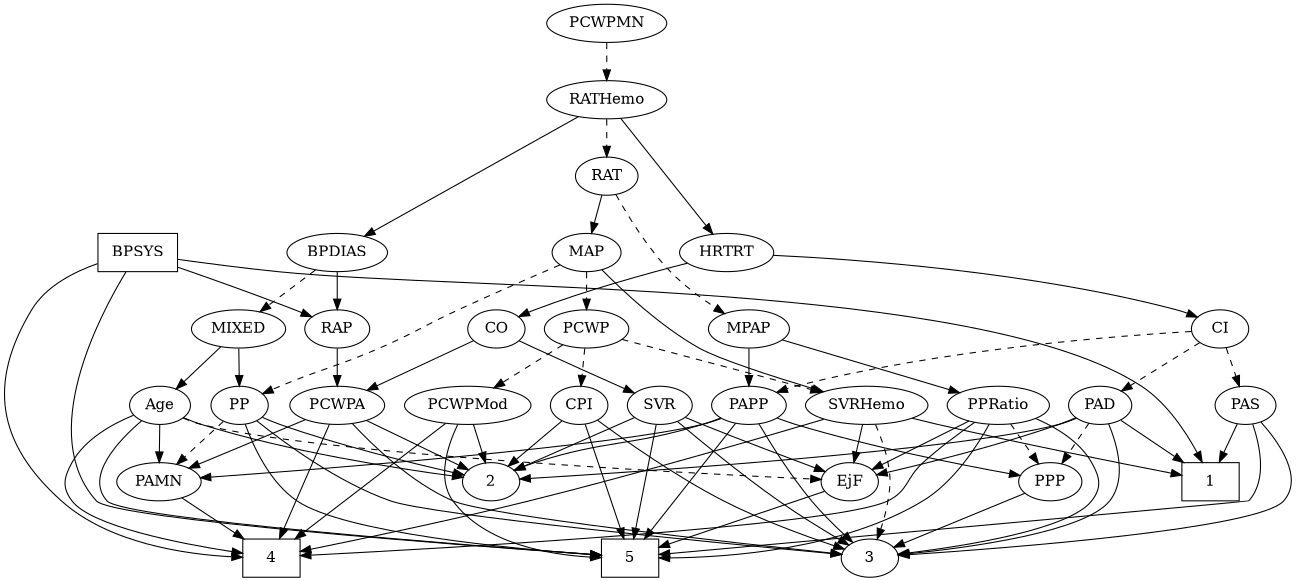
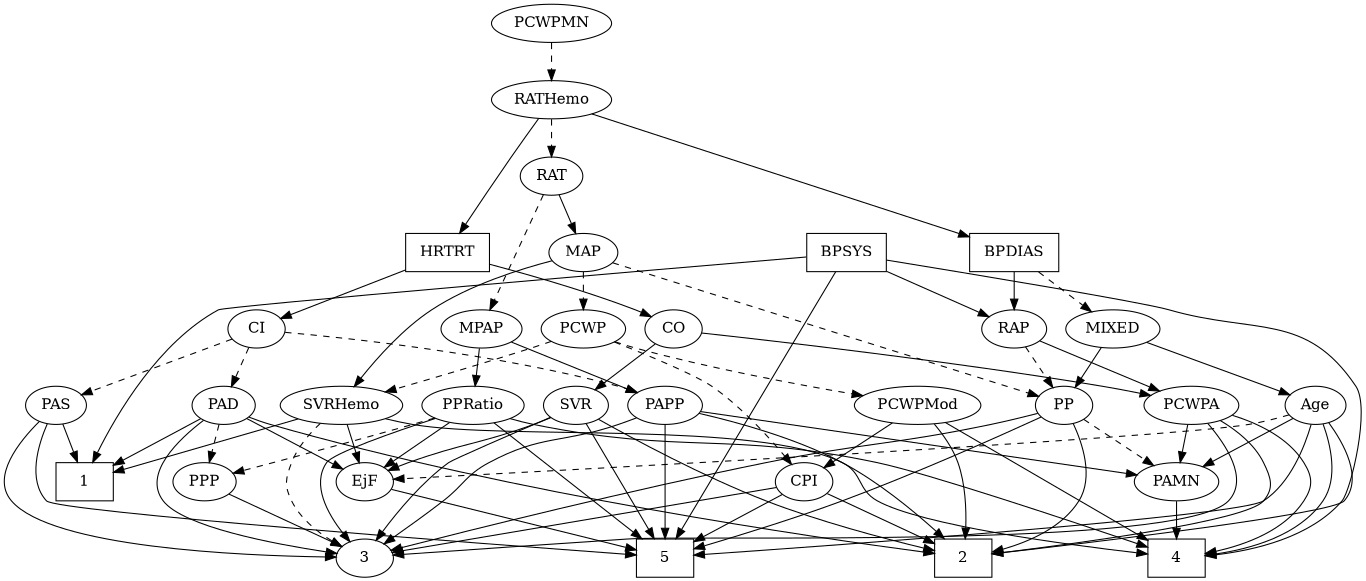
node "BPDIAS": shape ellipse -> box
node "HRTRT": shape ellipse -> box
edge "RAP" -> "PP": added
edge "PAPP" -> "PPP": removed
node "2": shape ellipse -> box
edge "PCWPMod" -> "5": now "PCWPMod" -> "CPI"
